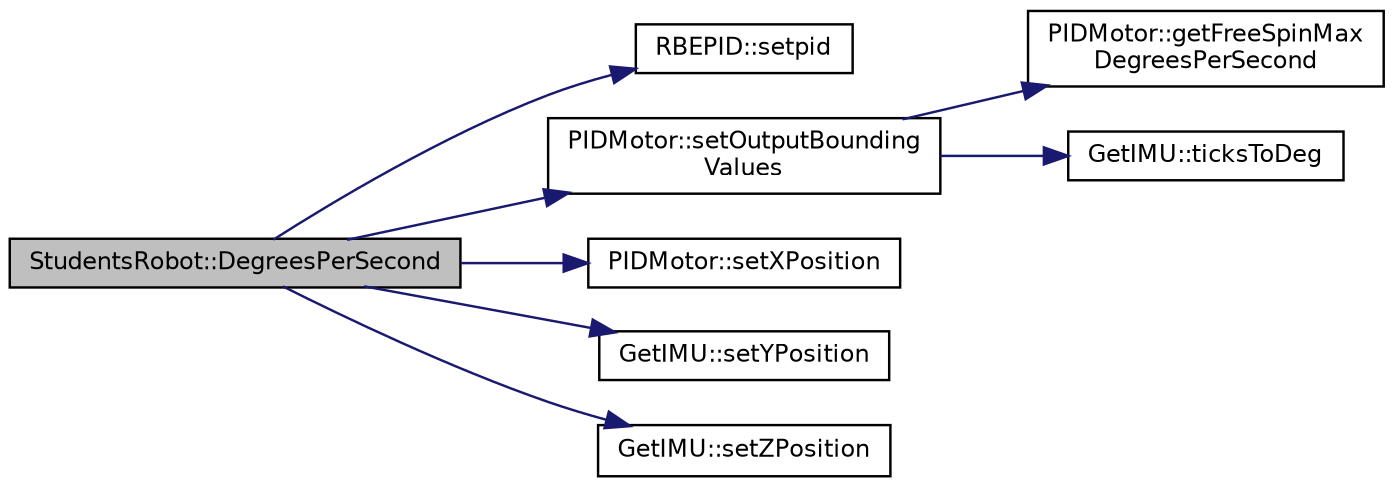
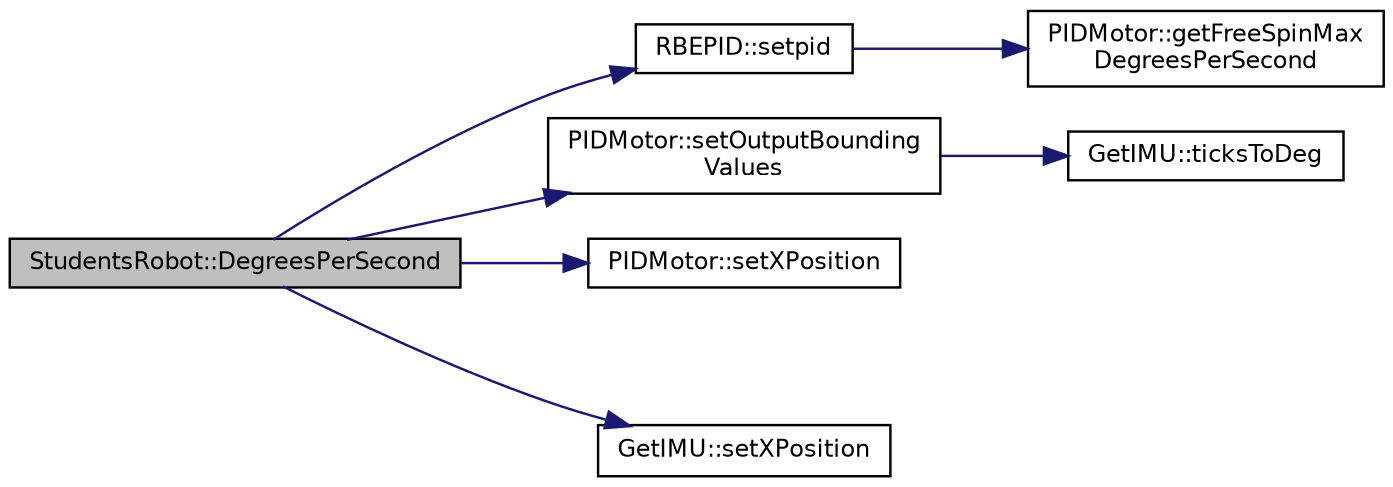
edge "PIDMotor::setOutputBounding Values" -> "PIDMotor::getFreeSpinMax DegreesPerSecond": now "RBEPID::setpid" -> "PIDMotor::getFreeSpinMax DegreesPerSecond"
node "GetIMU::setYPosition": removed
node "GetIMU::setZPosition": label "GetIMU::setZPosition" -> "GetIMU::setXPosition"
